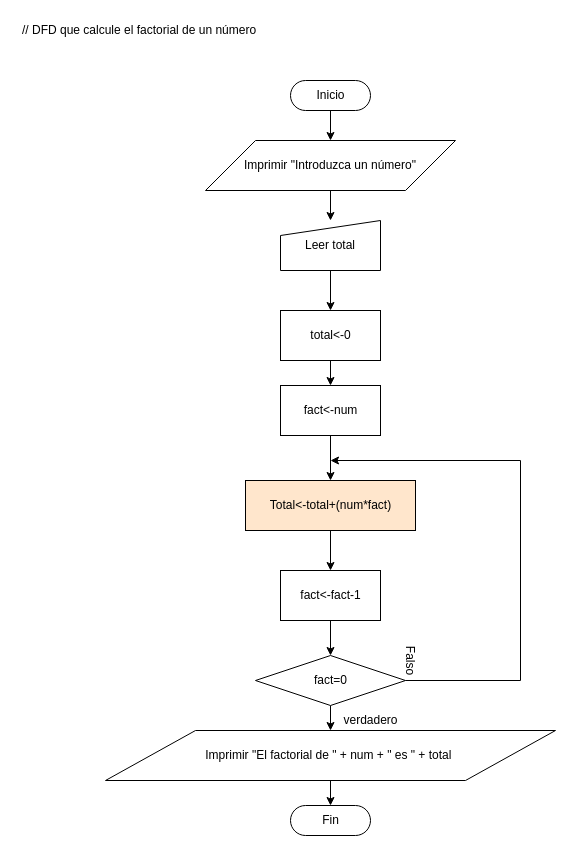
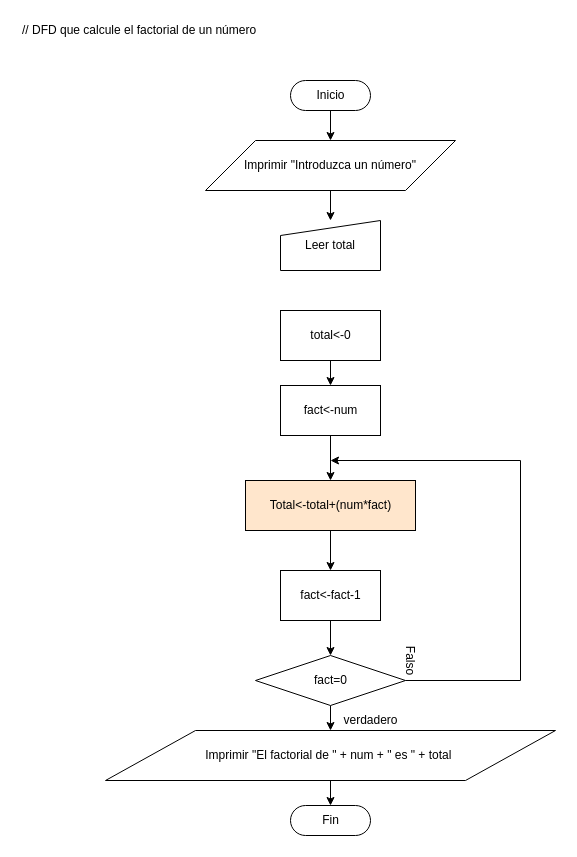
edge "Leer total" -> "total<-0": removed
